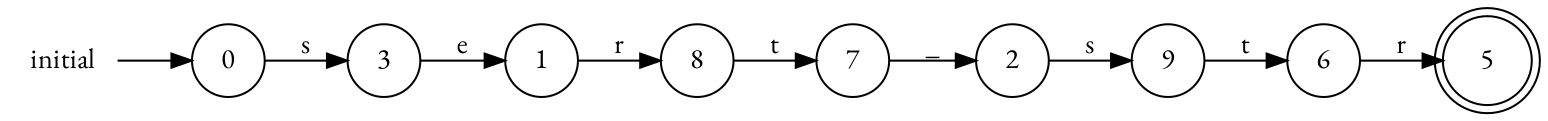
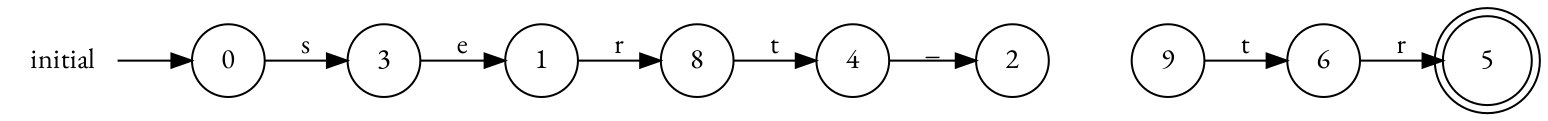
node "7": label "7" -> "4"
edge "2" -> "9": removed, label "s"
